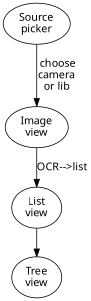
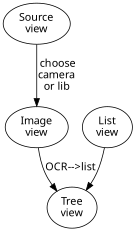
node "Source picker": label "Source picker" -> "Source view"
edge "Image view" -> "List view": now "Image view" -> "Tree view"
